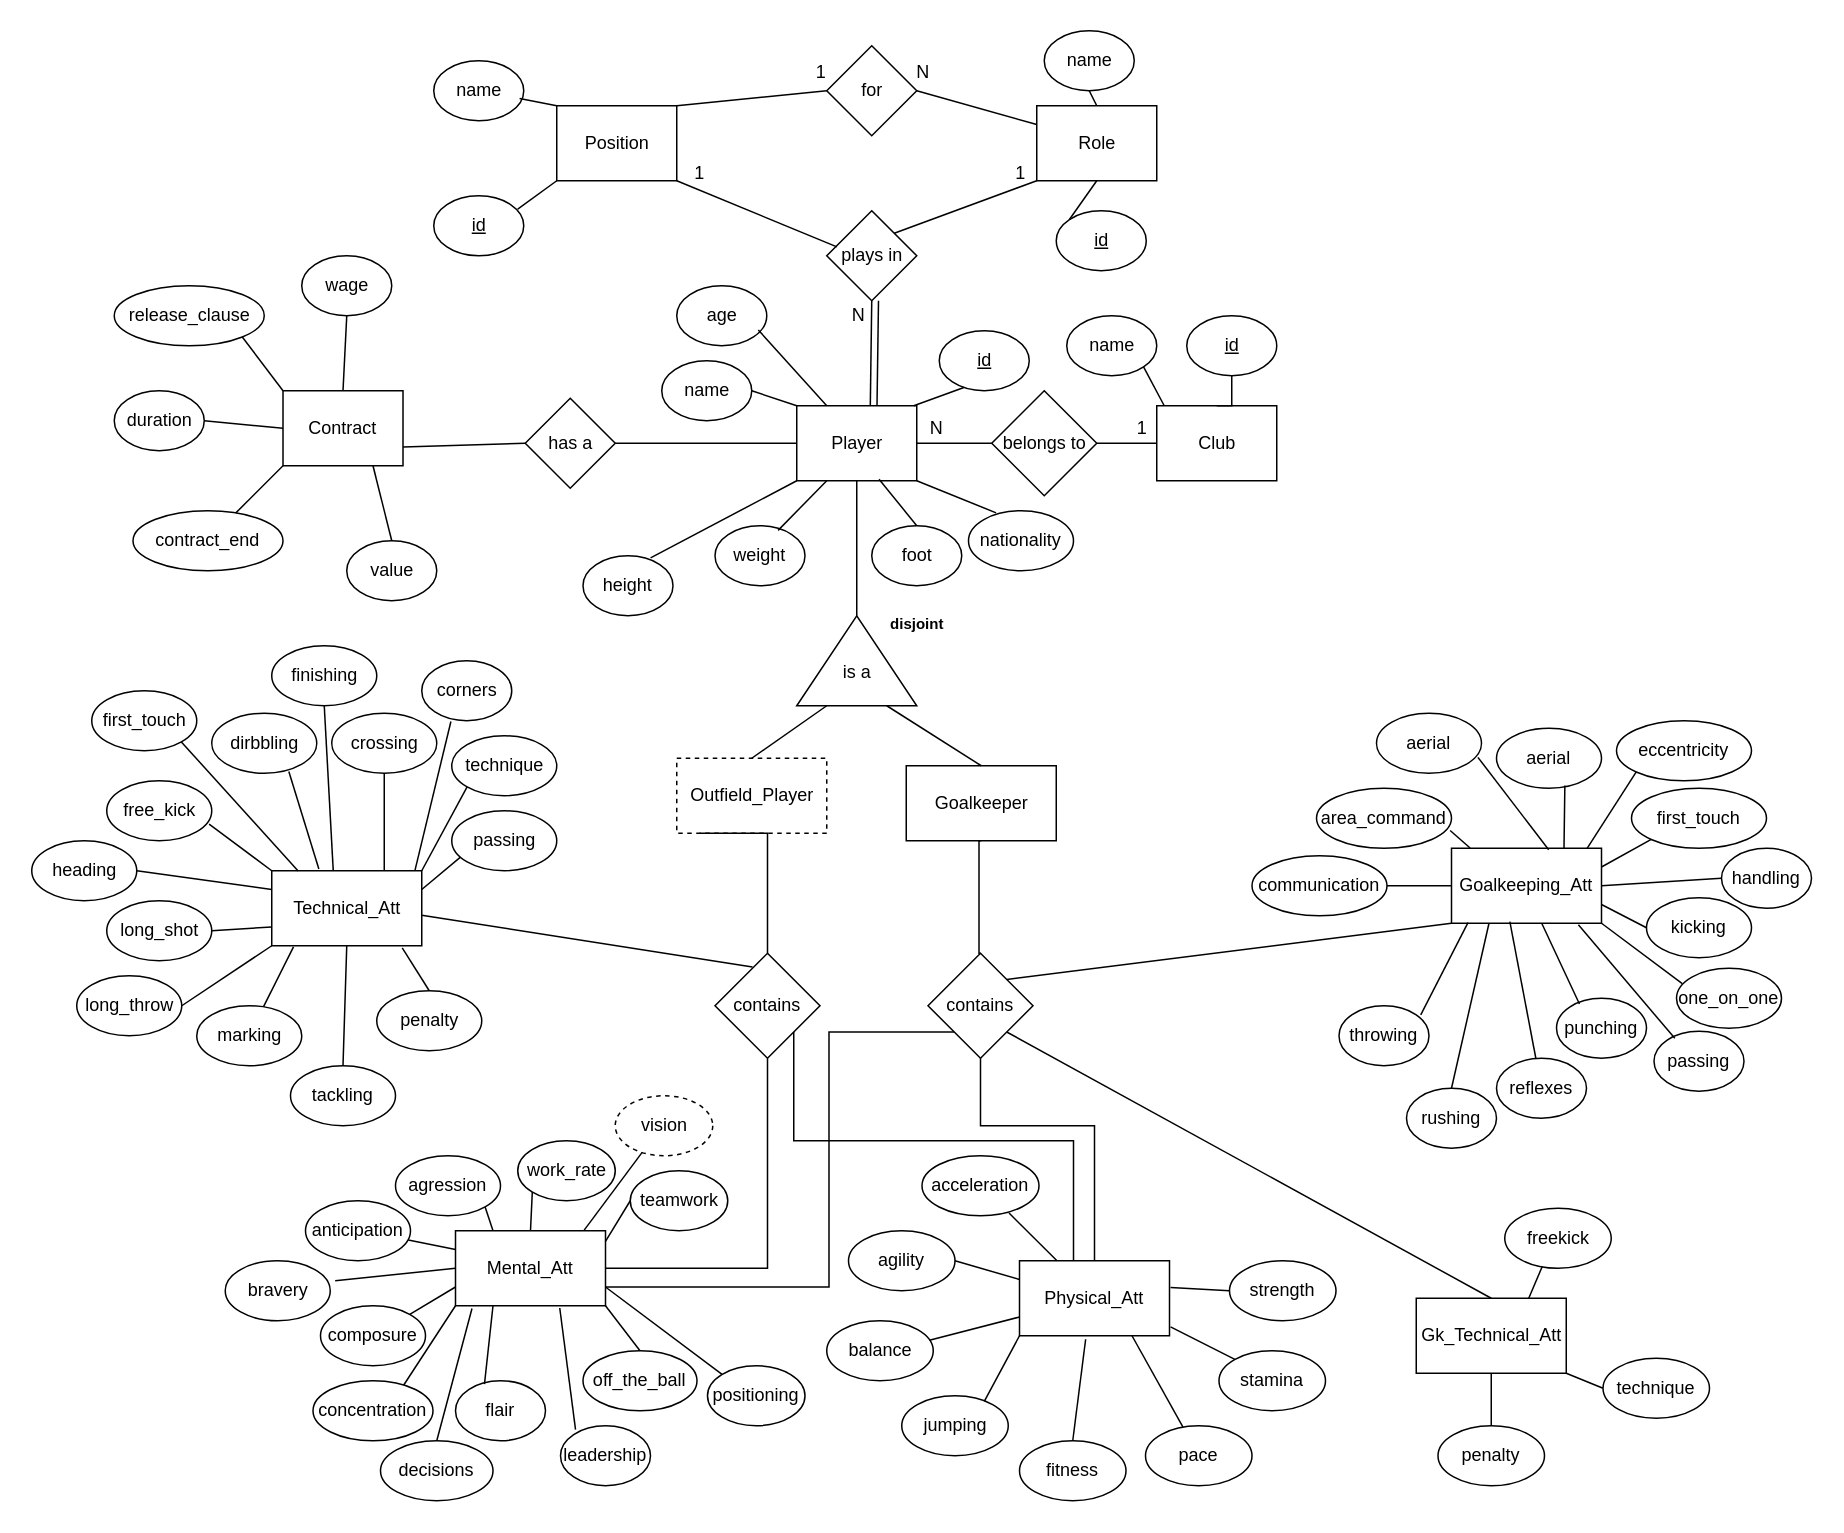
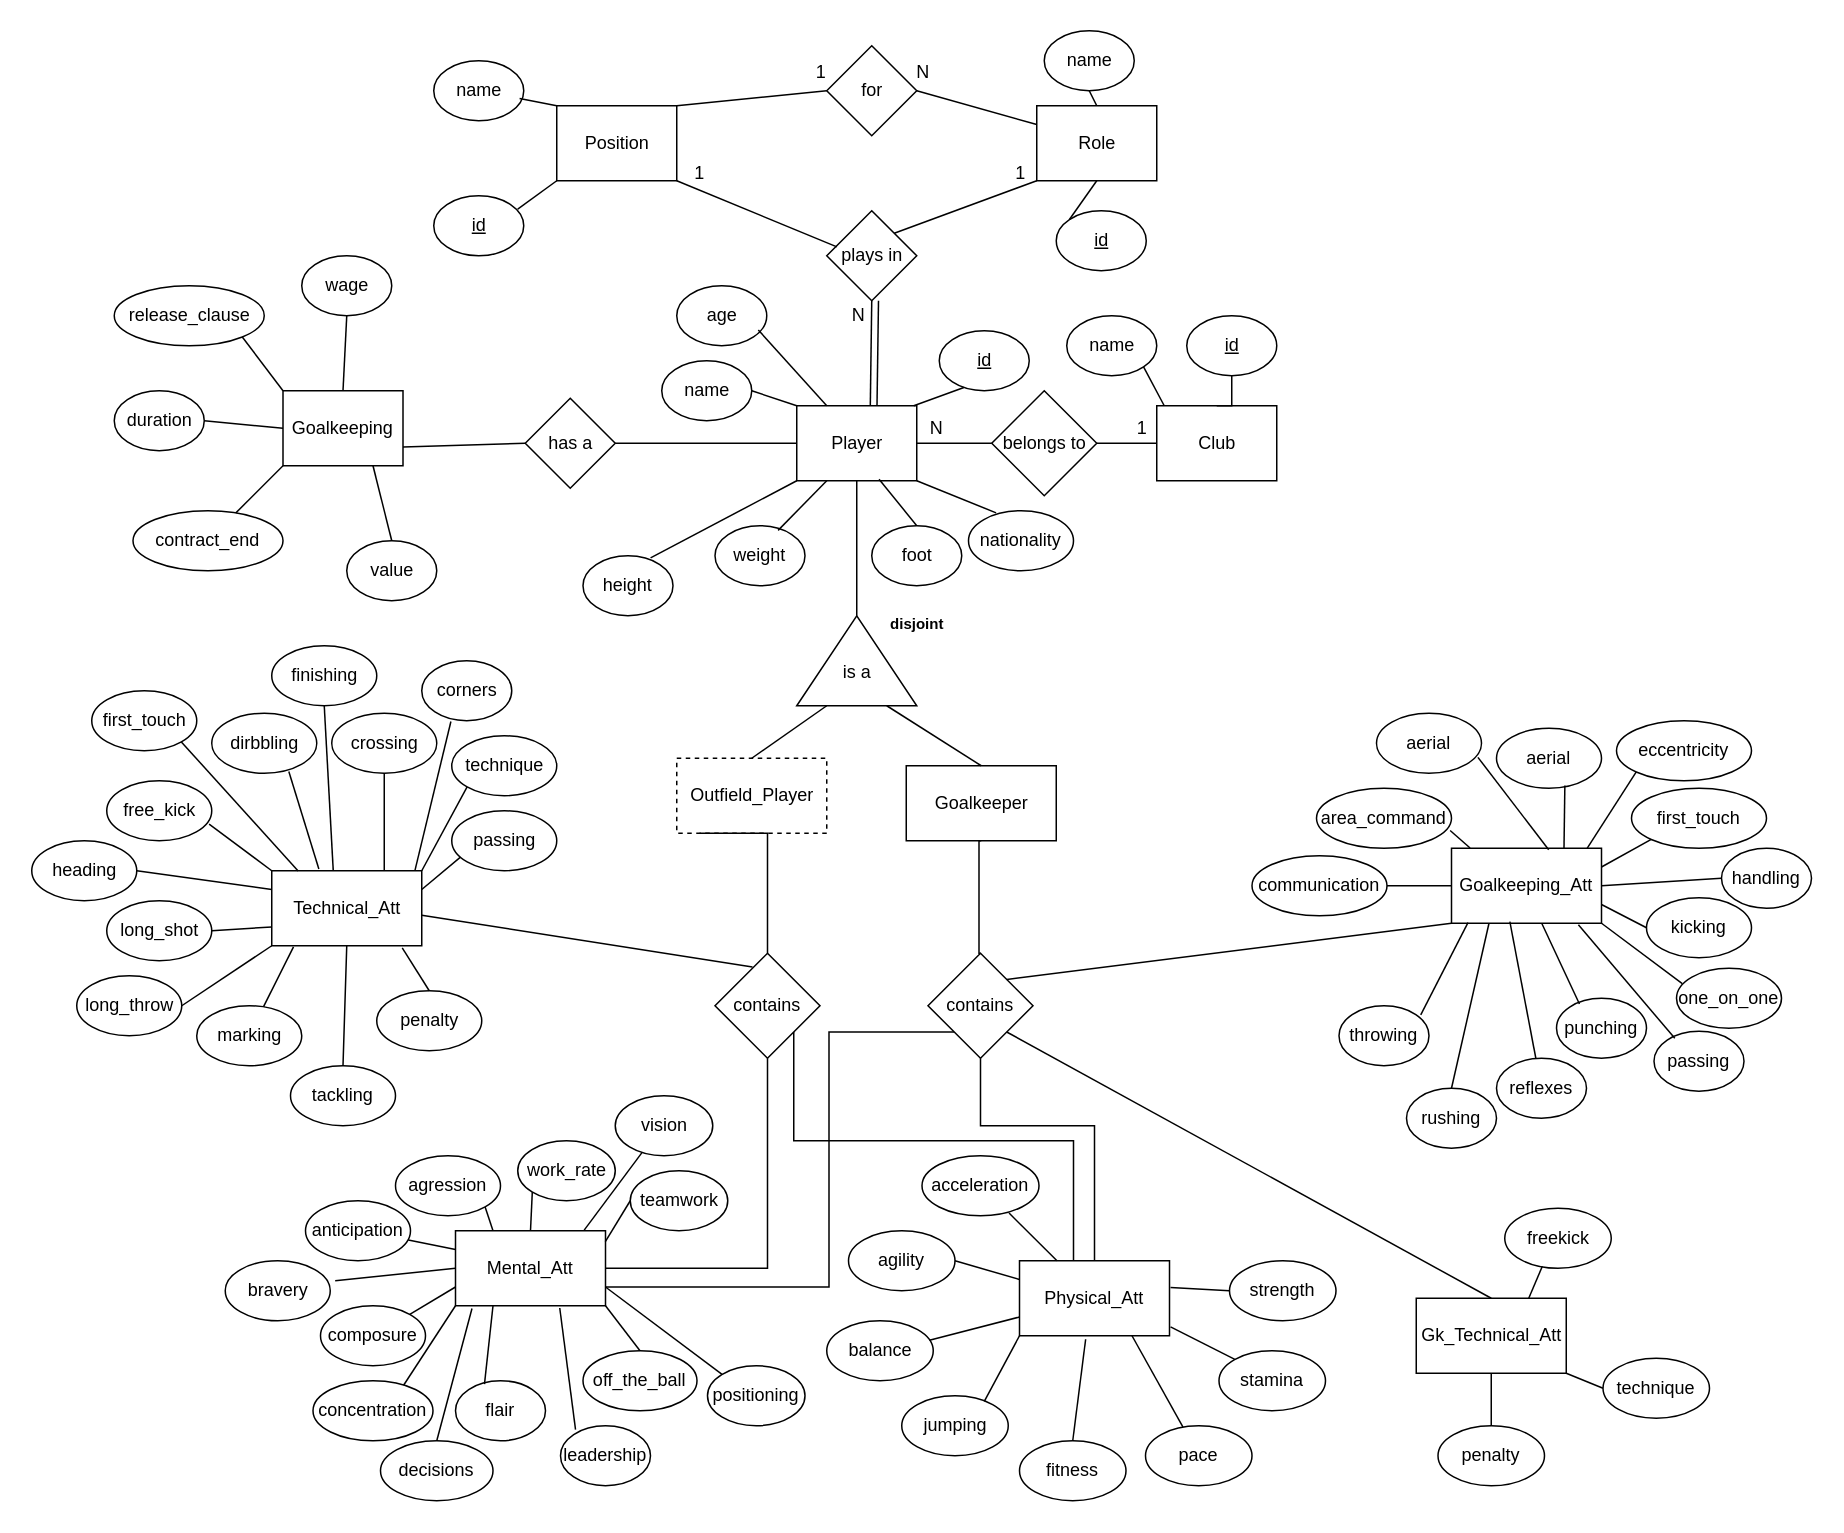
node "Contract": label "Contract" -> "Goalkeeping"
node "vision": style dashed -> solid
